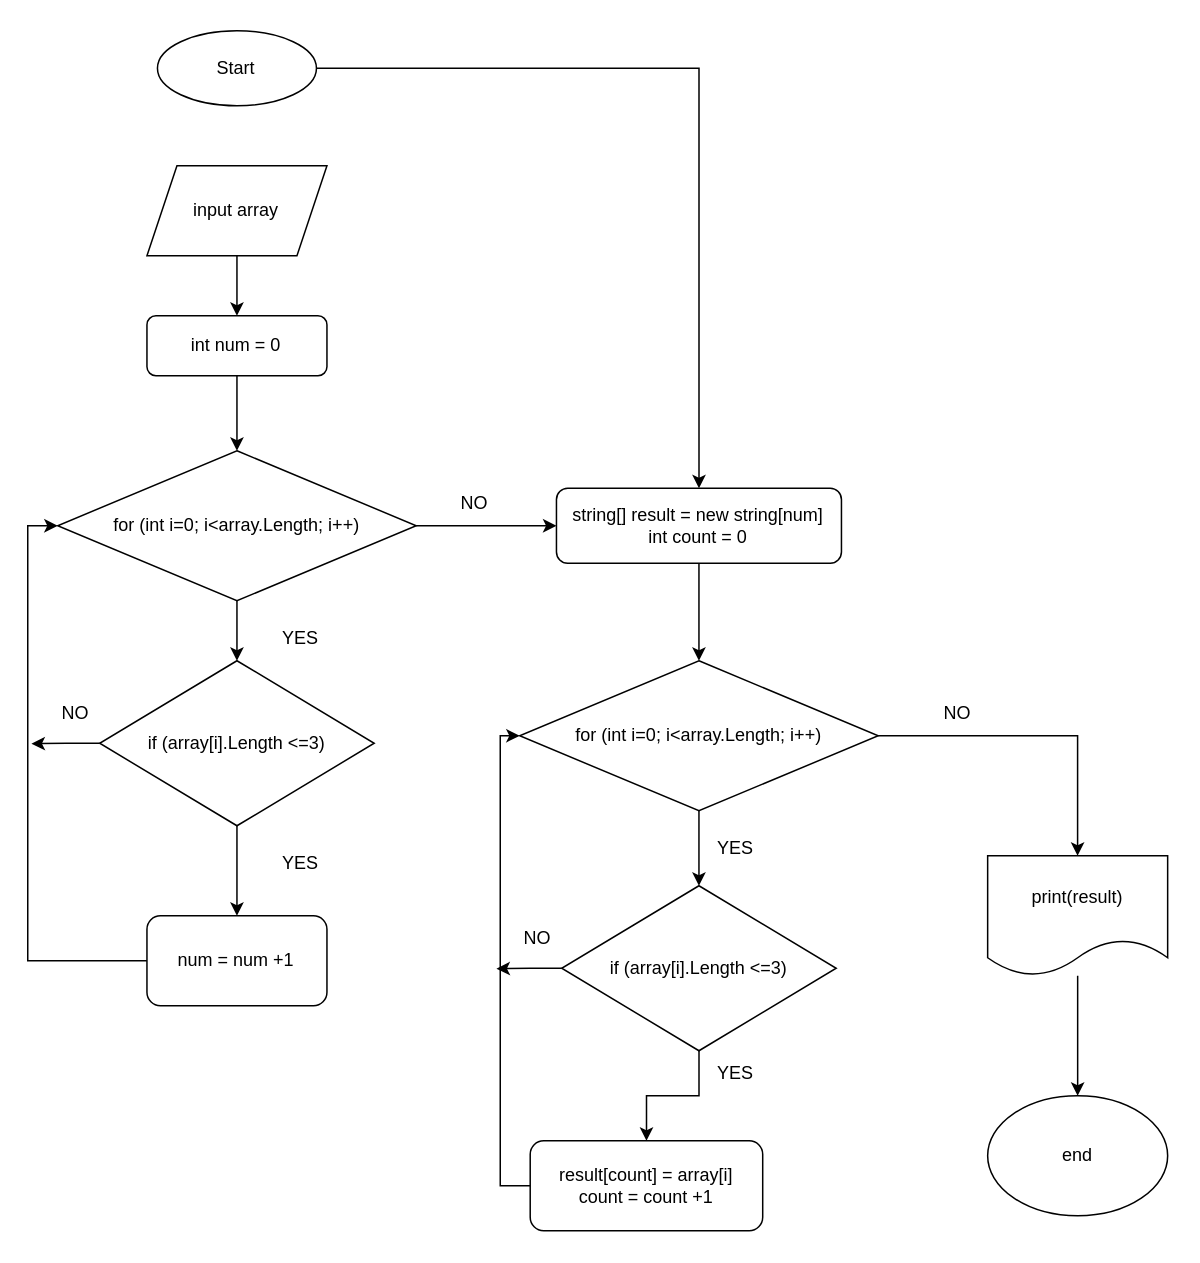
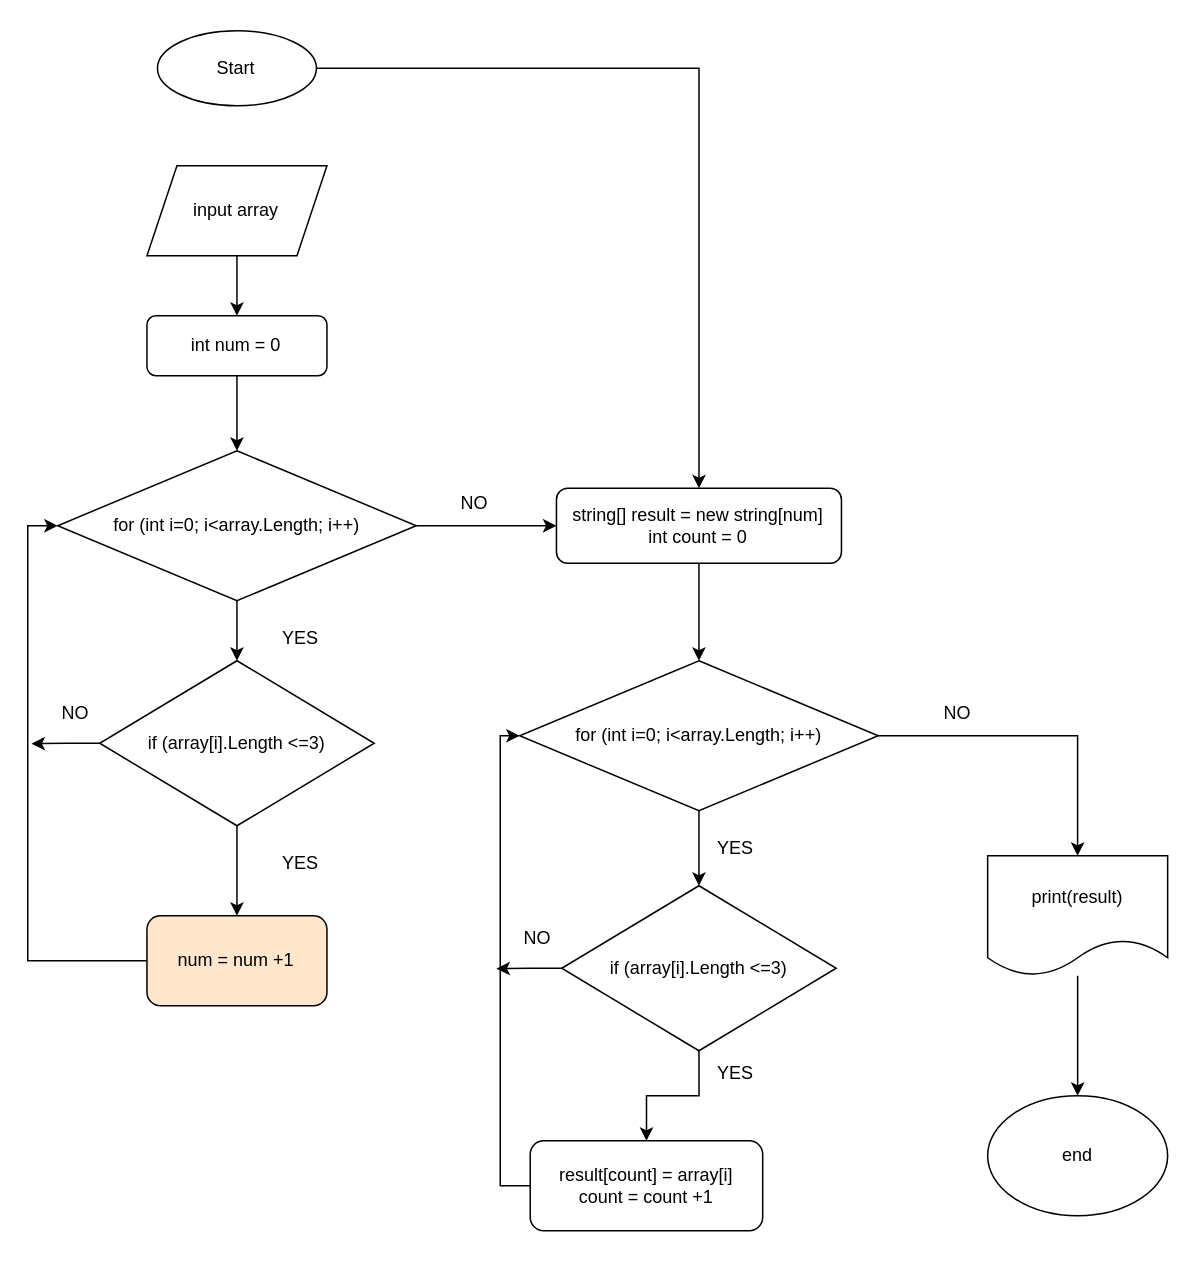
node "num = num +1": fillcolor #ffffff -> #ffe6cc
